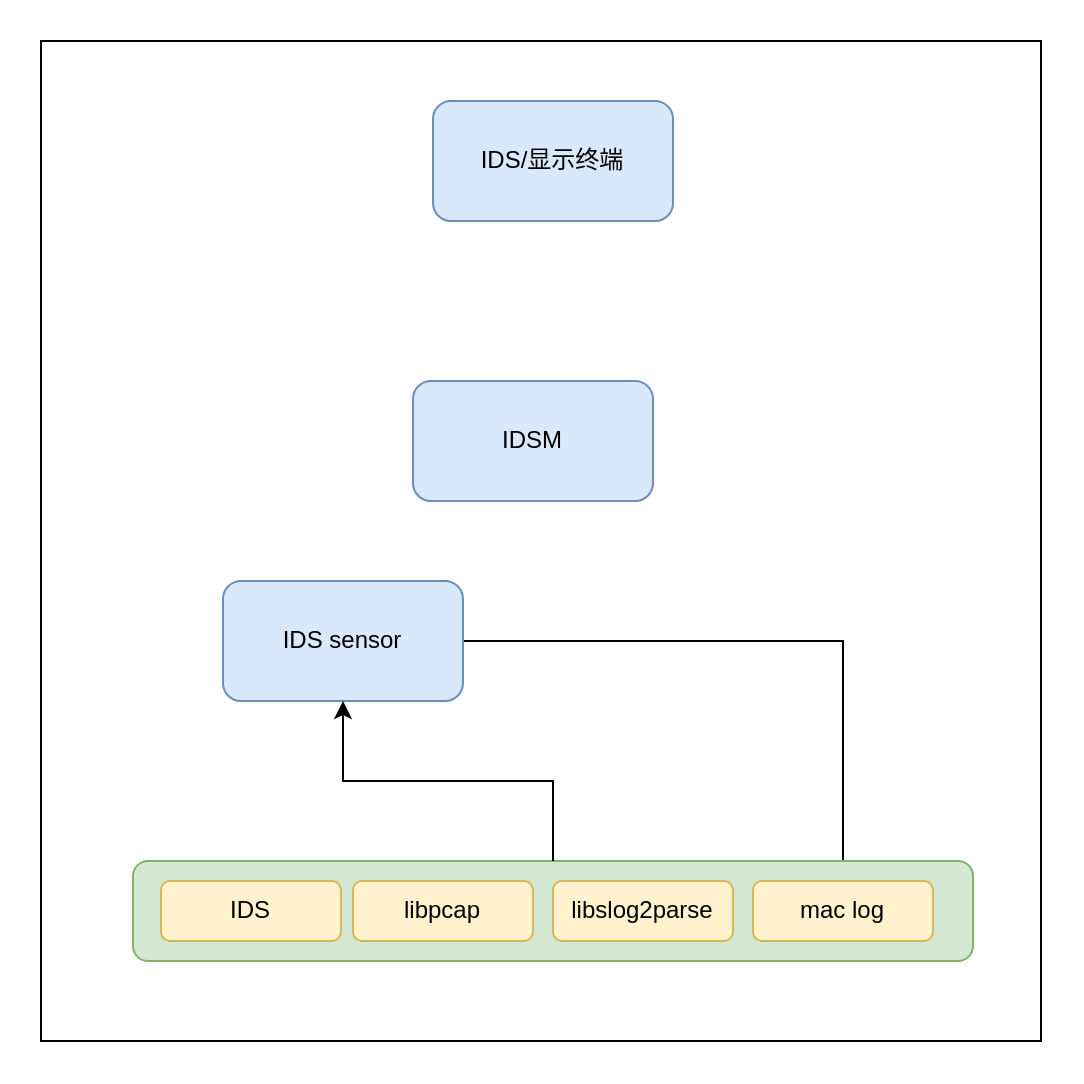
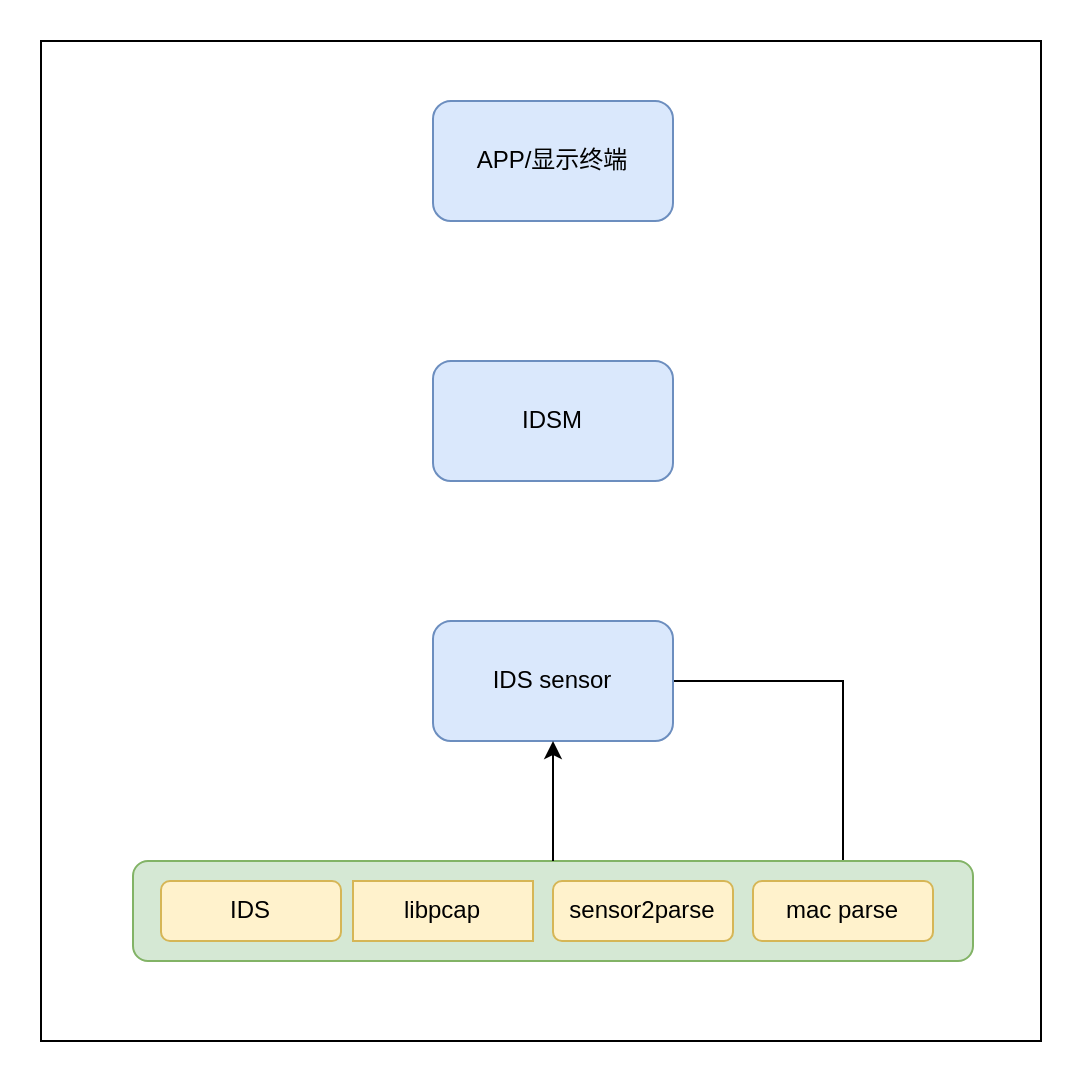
node "IDS/显示终端": label "IDS/显示终端" -> "APP/显示终端"
node "IDSM": moved (533, 441) -> (553, 421)
node "IDS sensor": moved (343, 641) -> (553, 681)
node "libpcap": shape rounded rectangle -> rectangle
node "libslog2parse": label "libslog2parse" -> "sensor2parse"
node "mac log": label "mac log" -> "mac parse"
